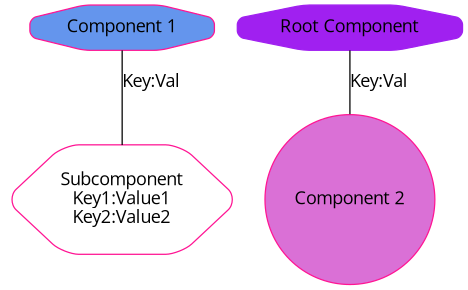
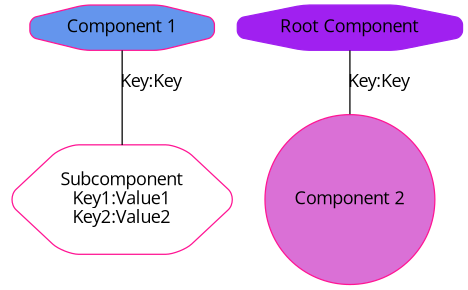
edge "Component 1" -- "Subcomponent Key1:Value1 Key2:Value2": label "Key:Val" -> "Key:Key"
edge "Root Component" -- "Component 2": label "Key:Val" -> "Key:Key"
